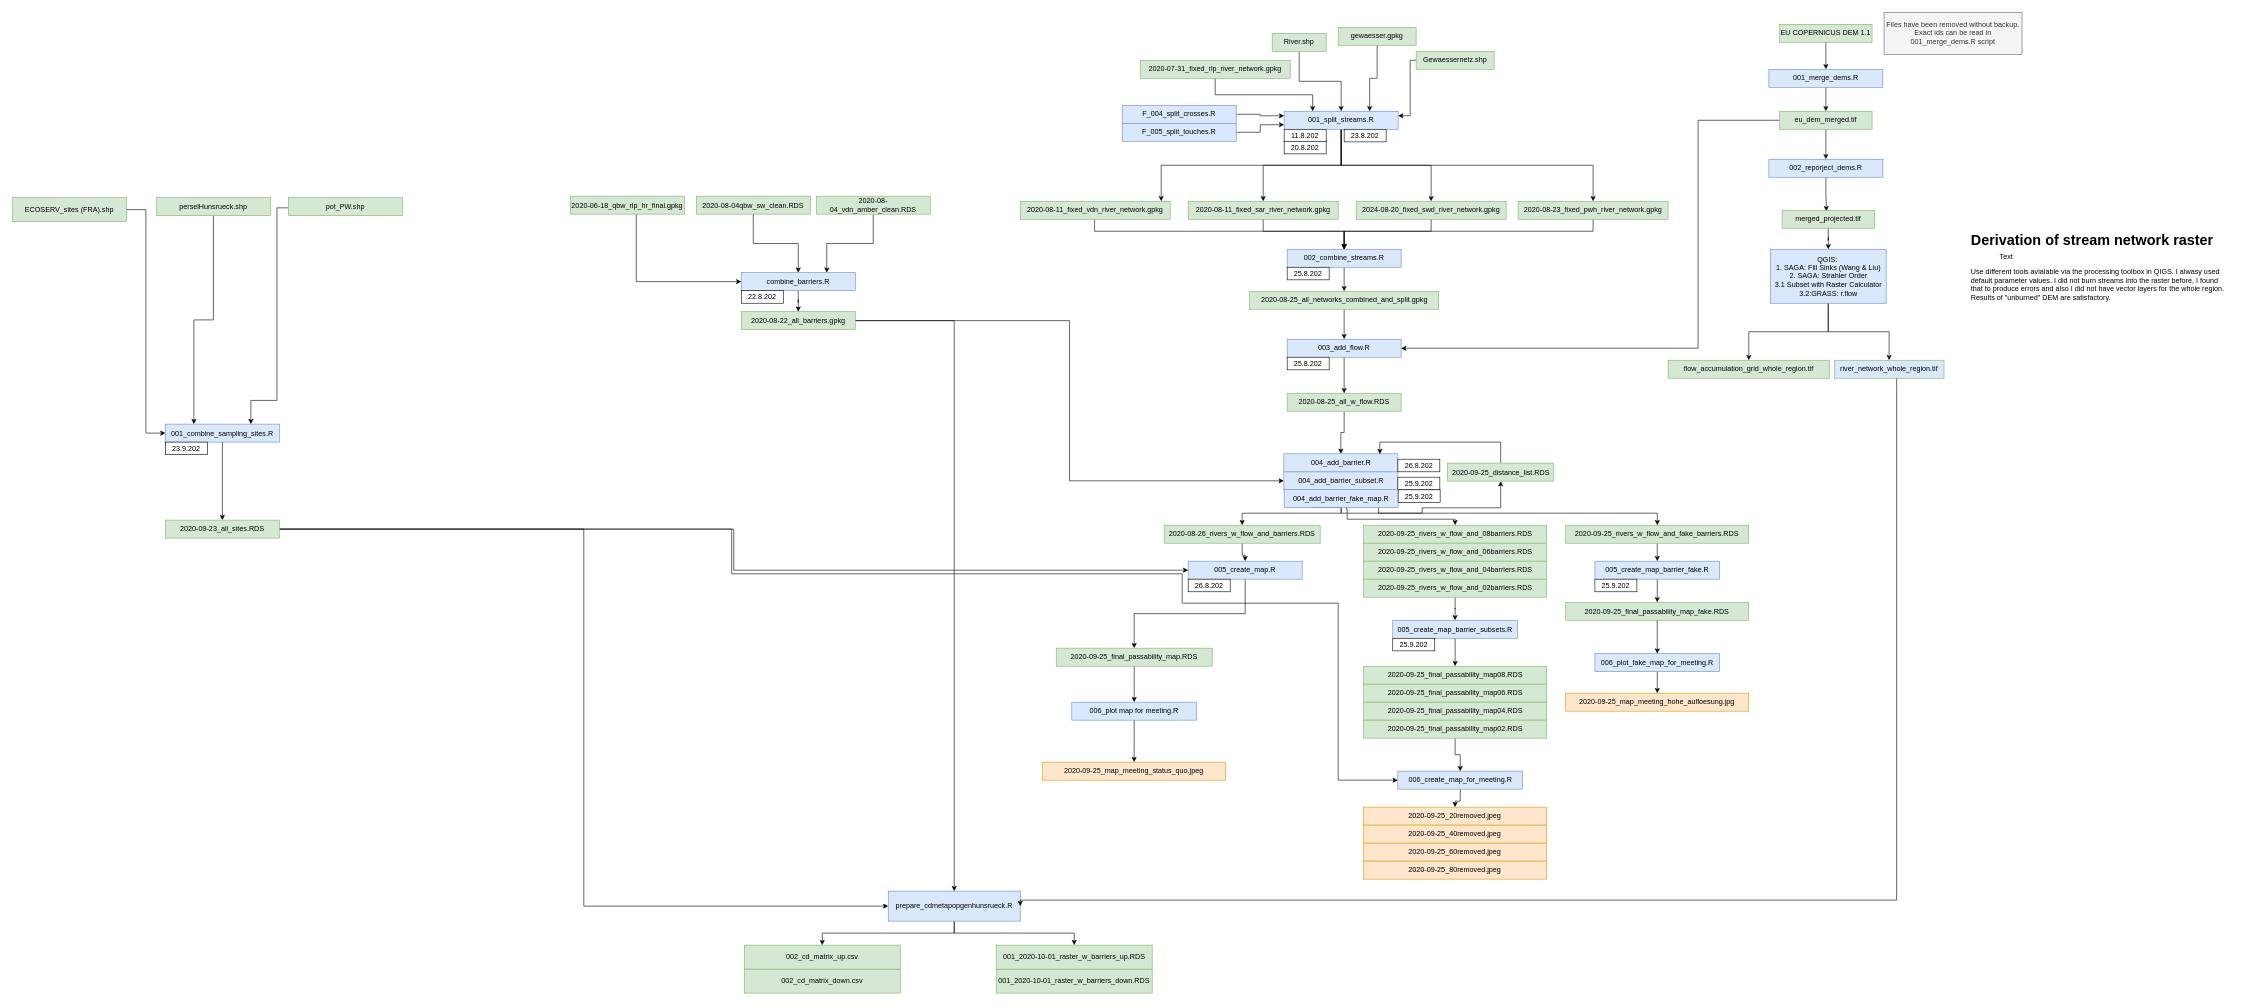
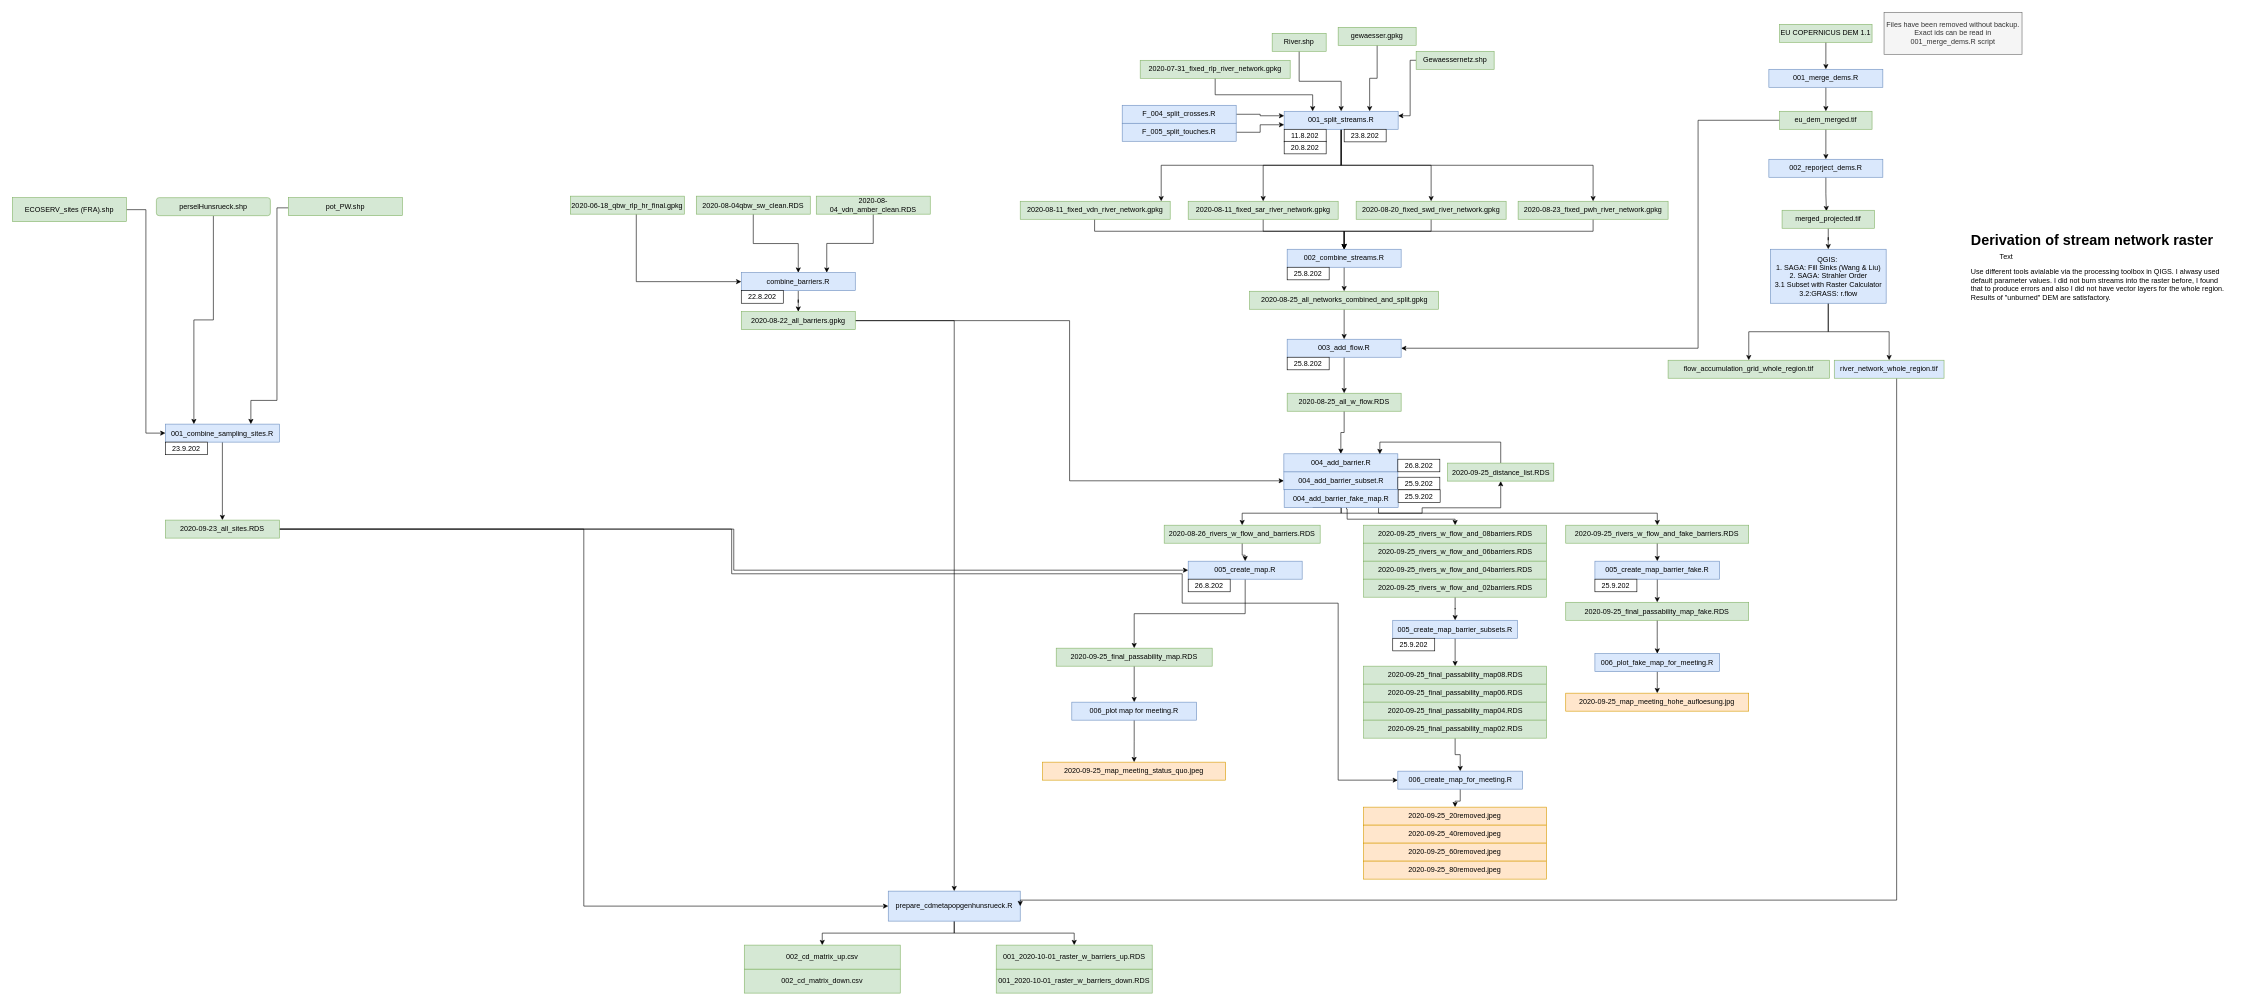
node "perselHunsrueck.shp": shape rectangle -> rounded rectangle
node "2024-08-20_fixed_swd_river_network.gpkg": label "2024-08-20_fixed_swd_river_network.gpkg" -> "2020-08-20_fixed_swd_river_network.gpkg"
